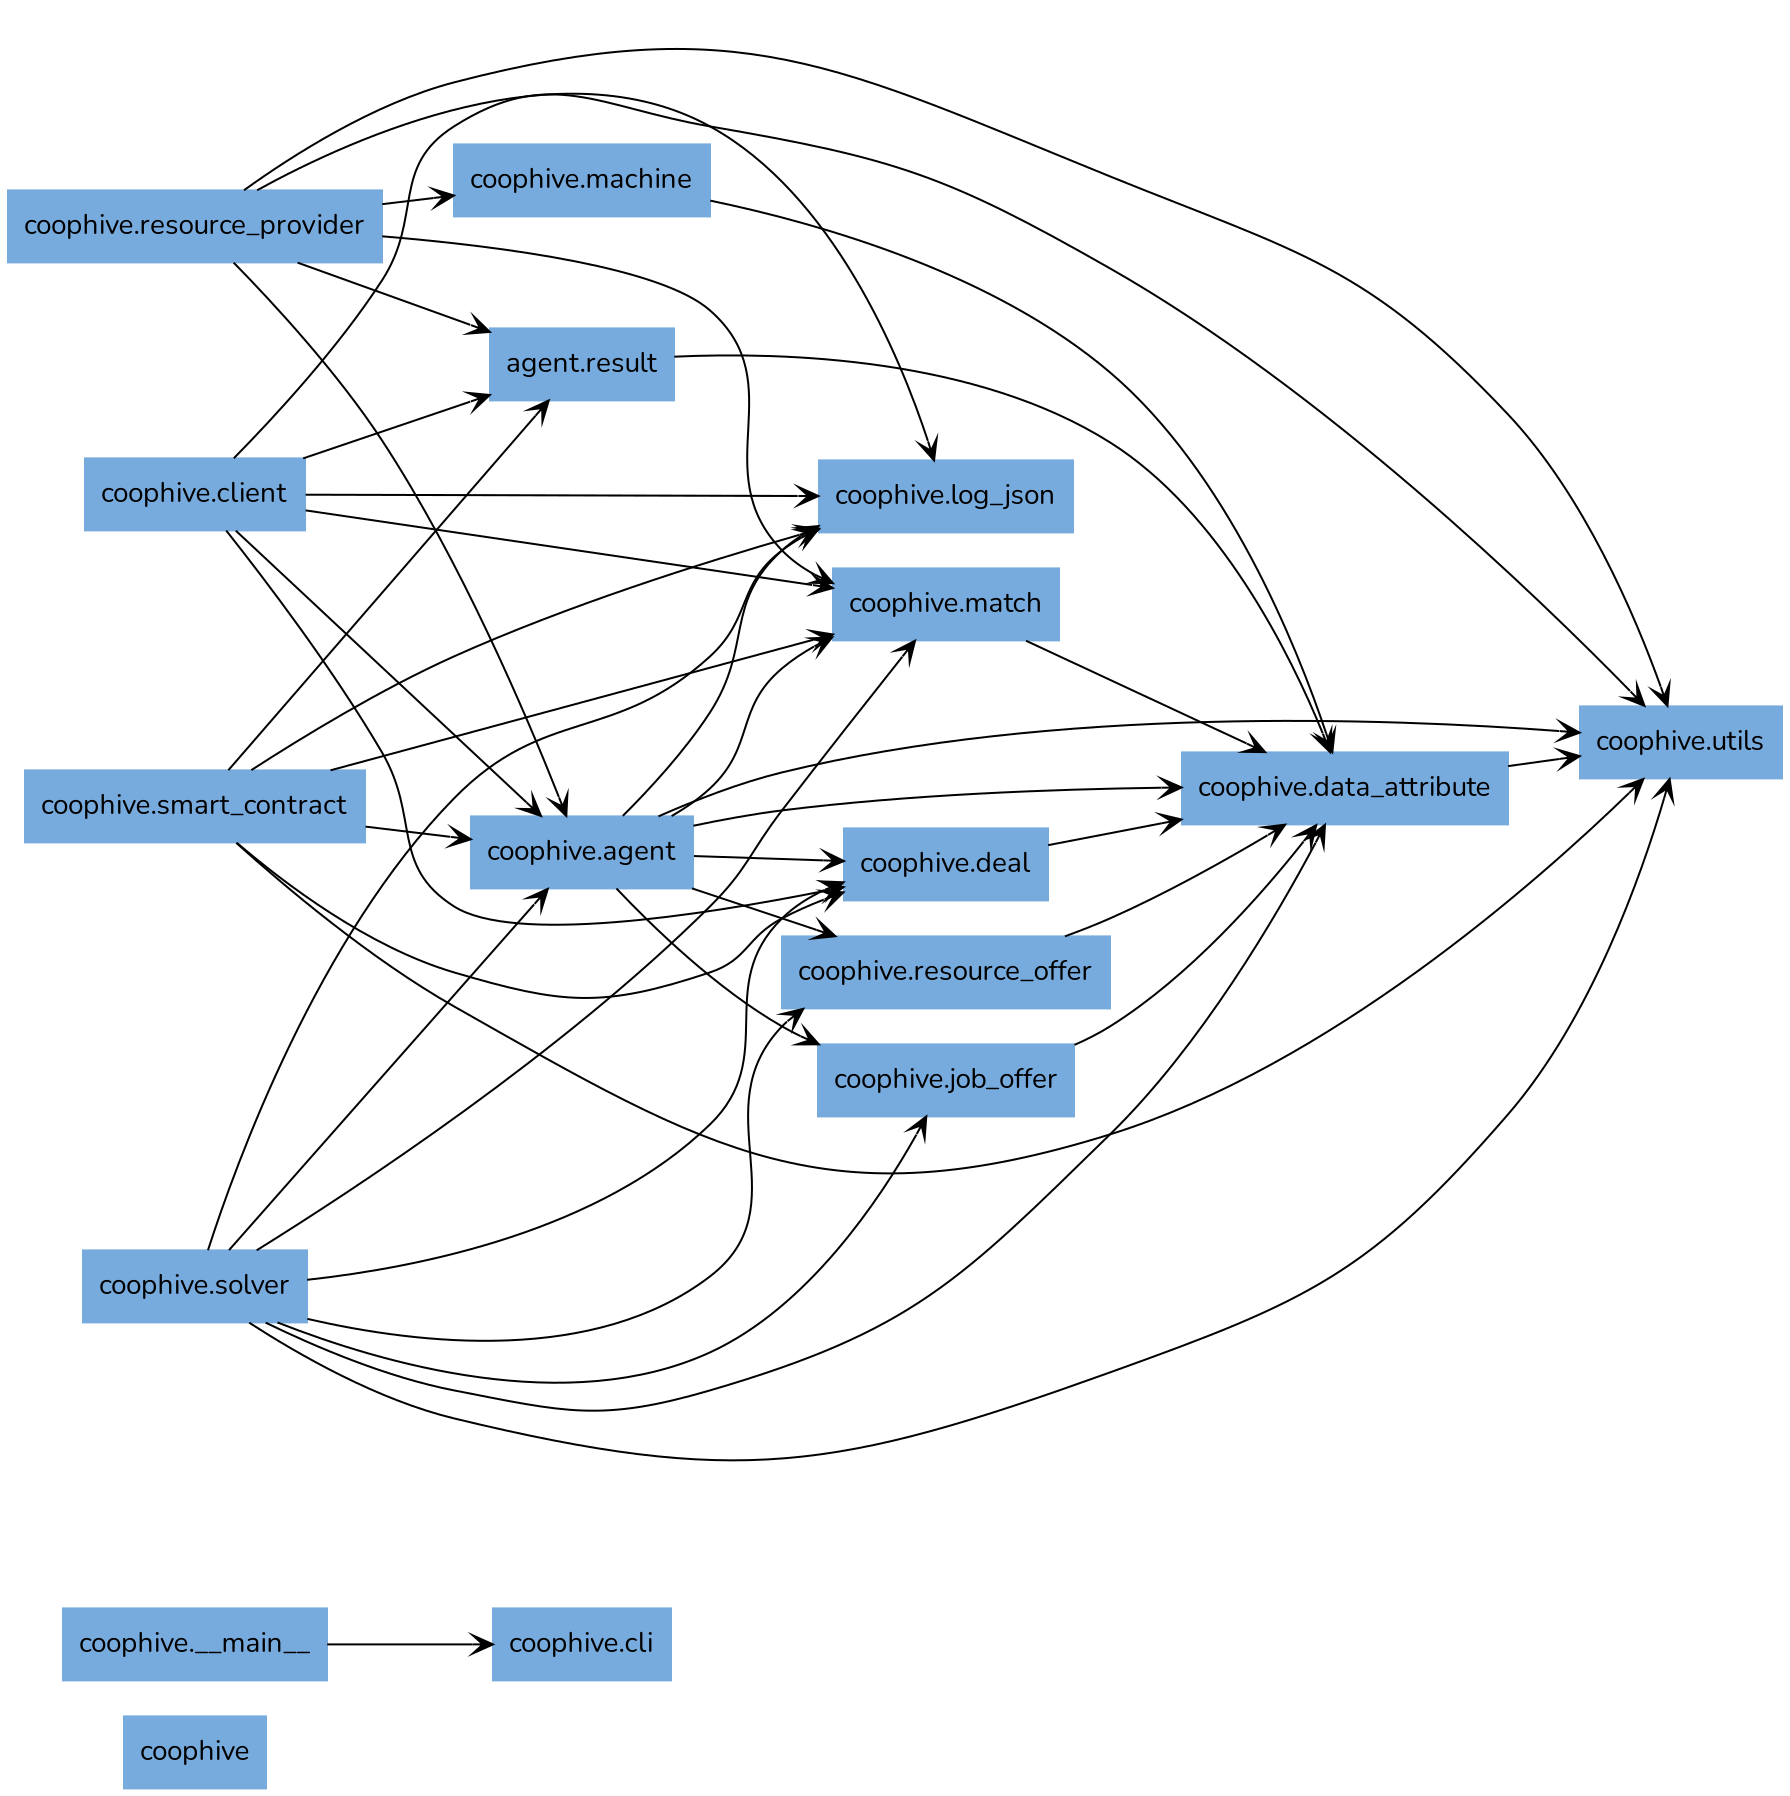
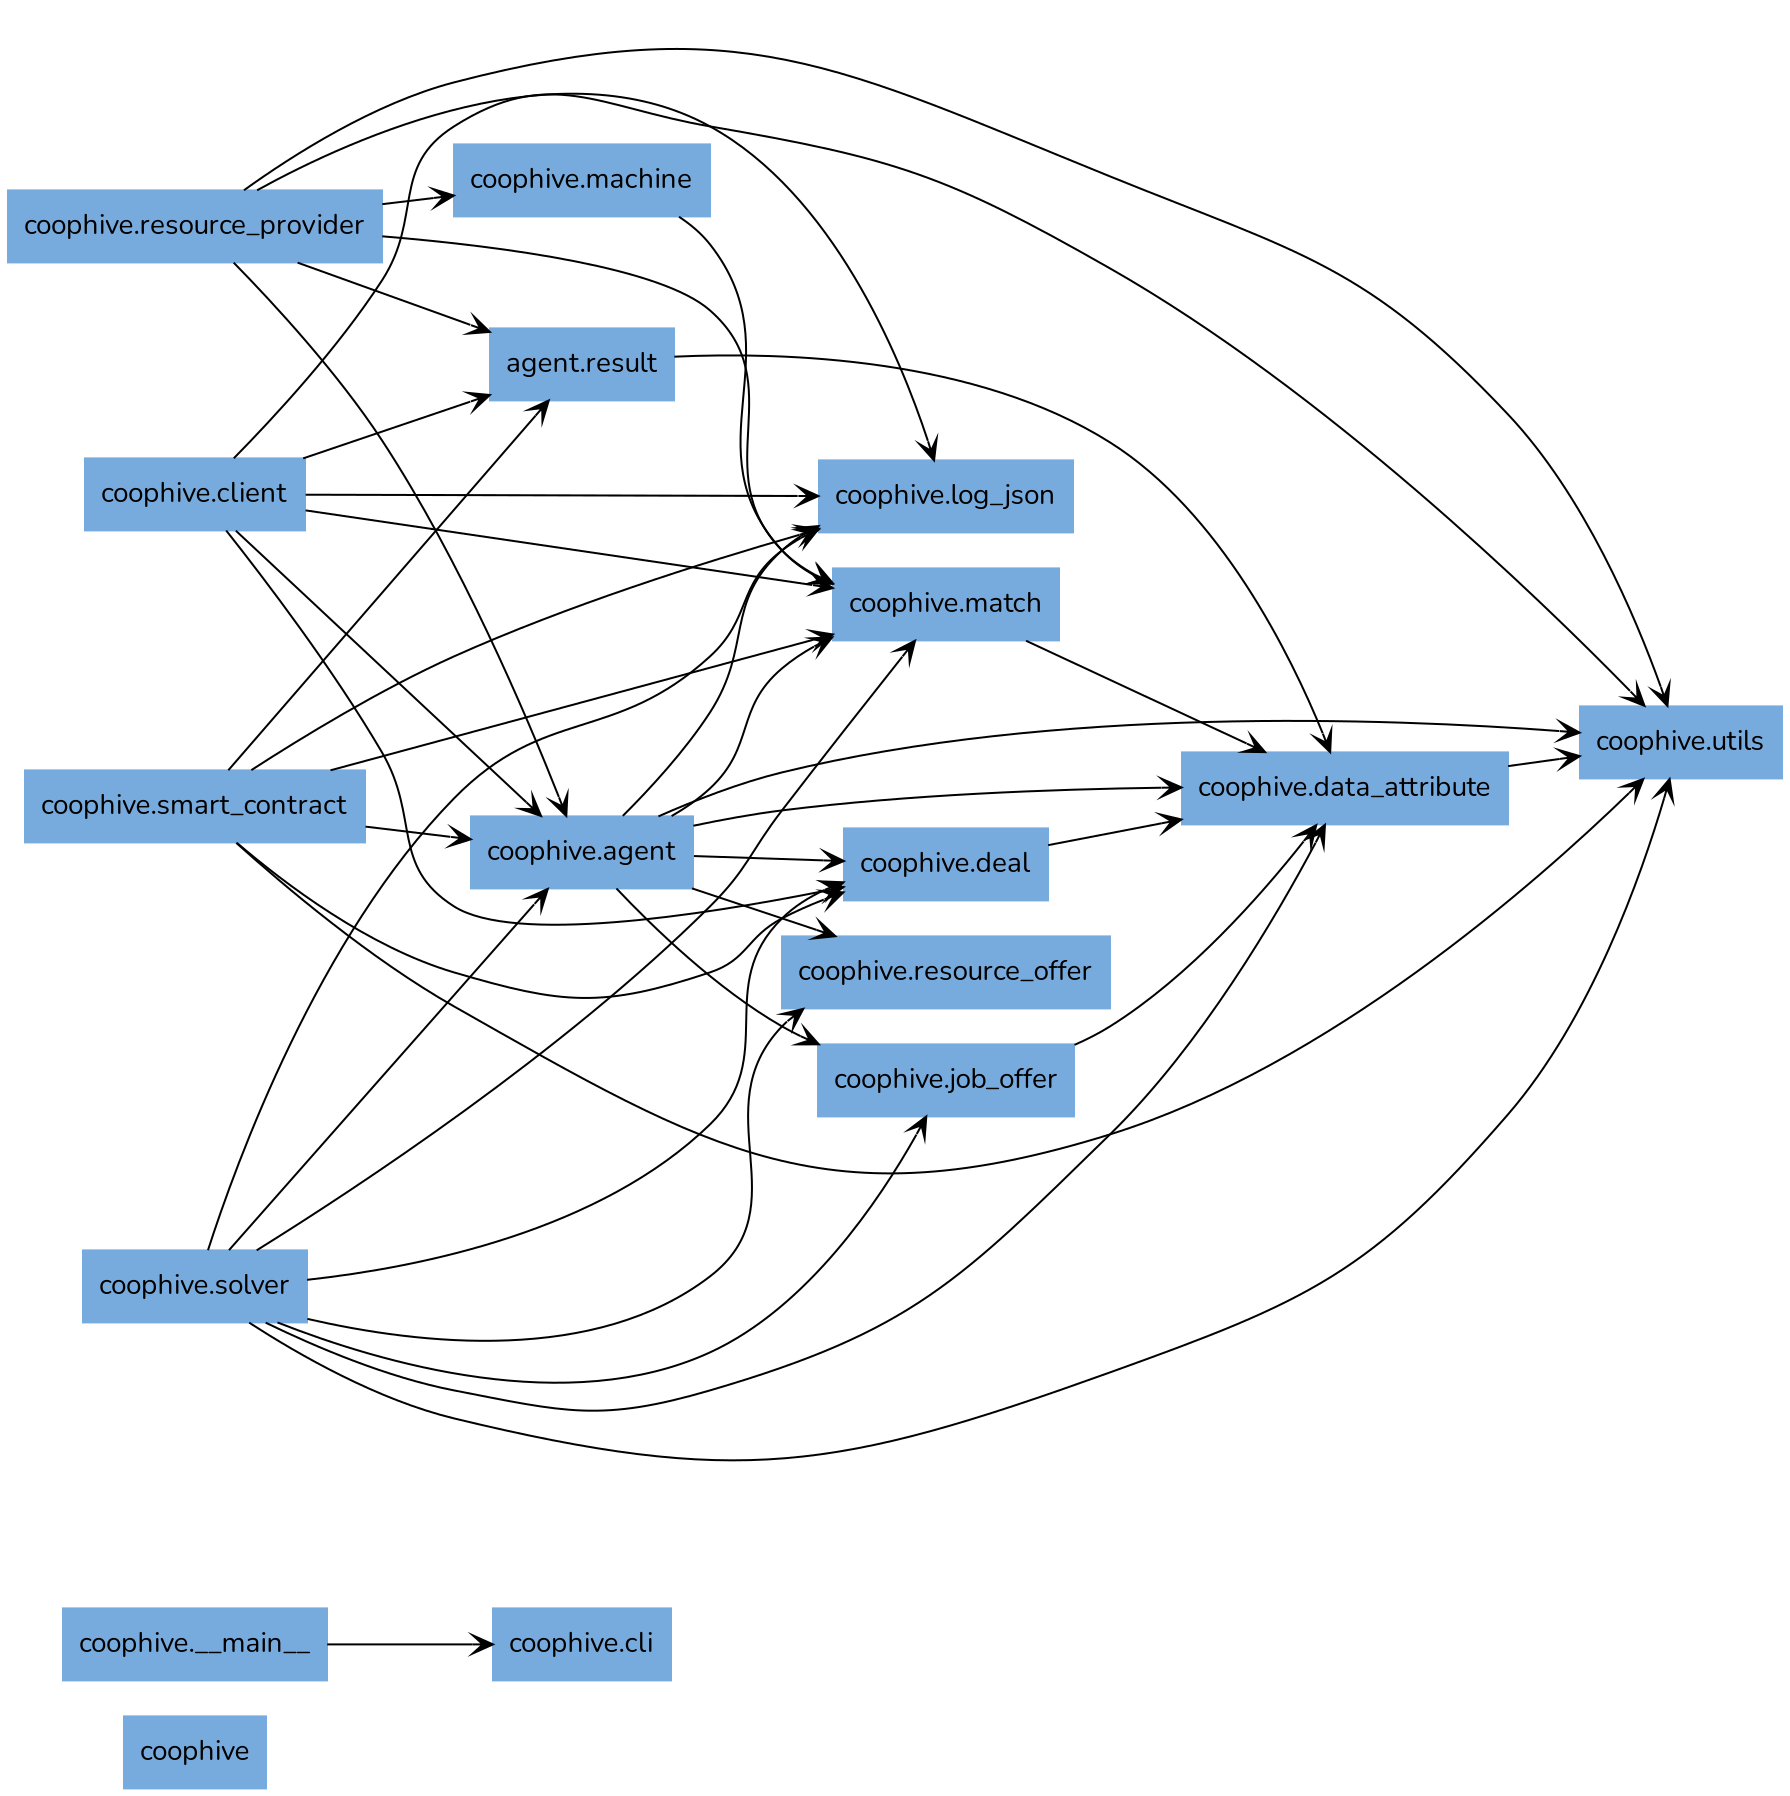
edge "coophive.machine" -> "coophive.data_attribute": now "coophive.machine" -> "coophive.match"
edge "coophive.resource_offer" -> "coophive.data_attribute": removed
